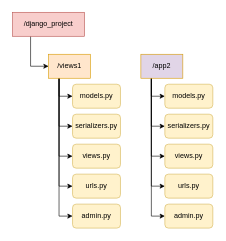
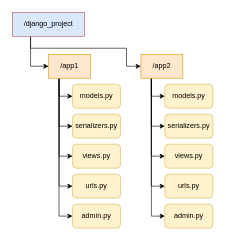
node "/django_project": fillcolor #f8cecc -> #dae8fc
edge "/django_project" -> "/app2": added
node "/views1": label "/views1" -> "/app1"
node "/app2": fillcolor #e1d5e7 -> #ffe6cc
